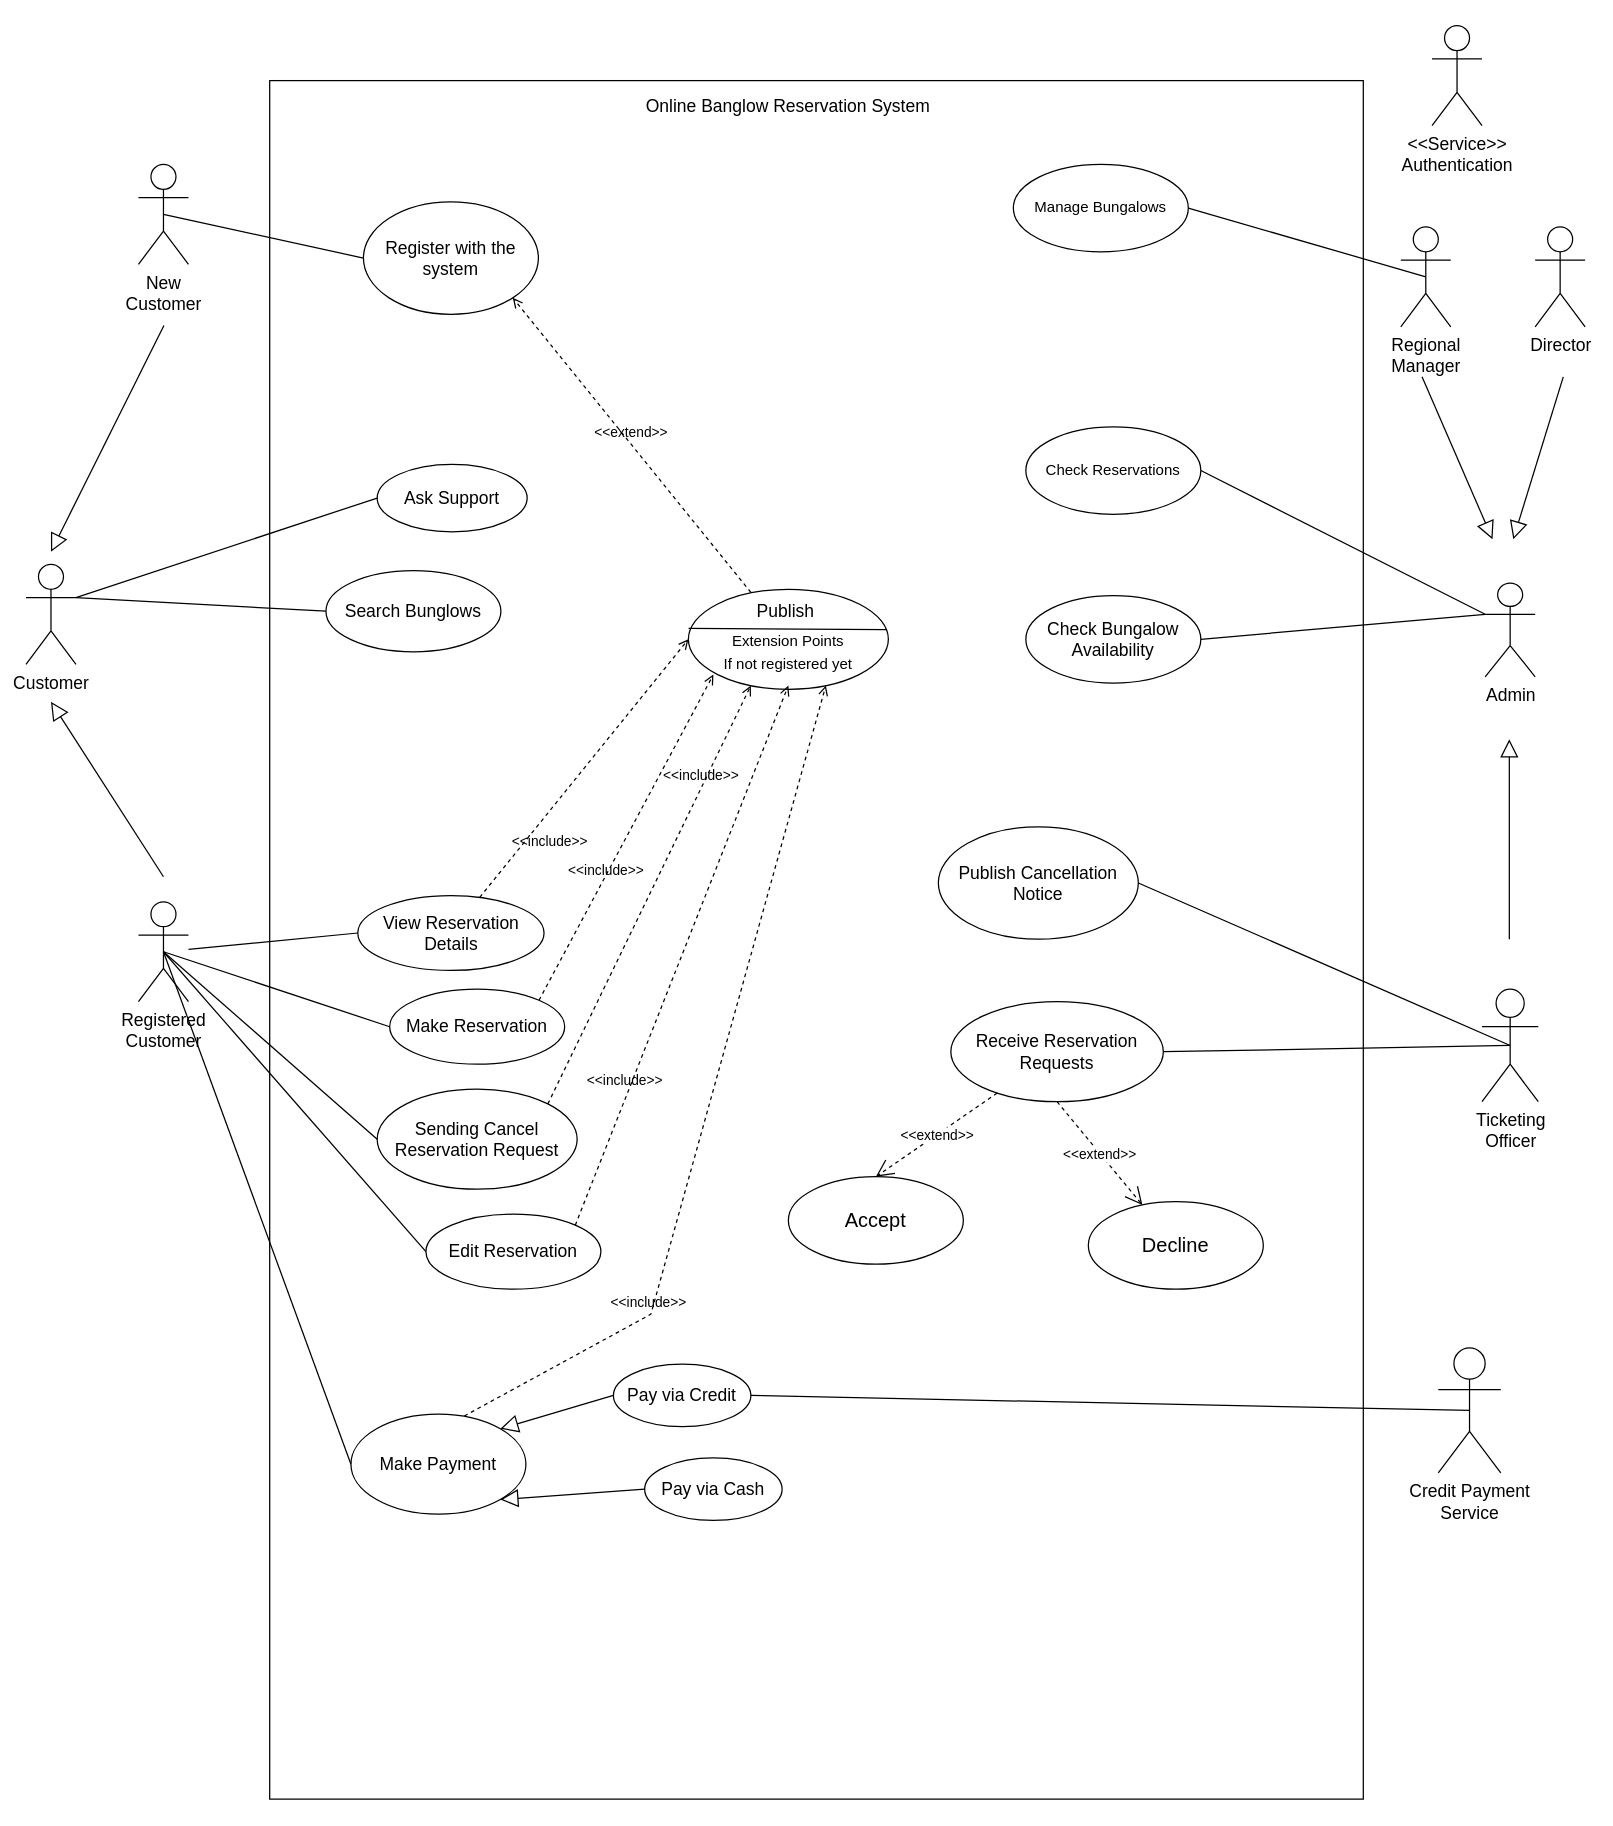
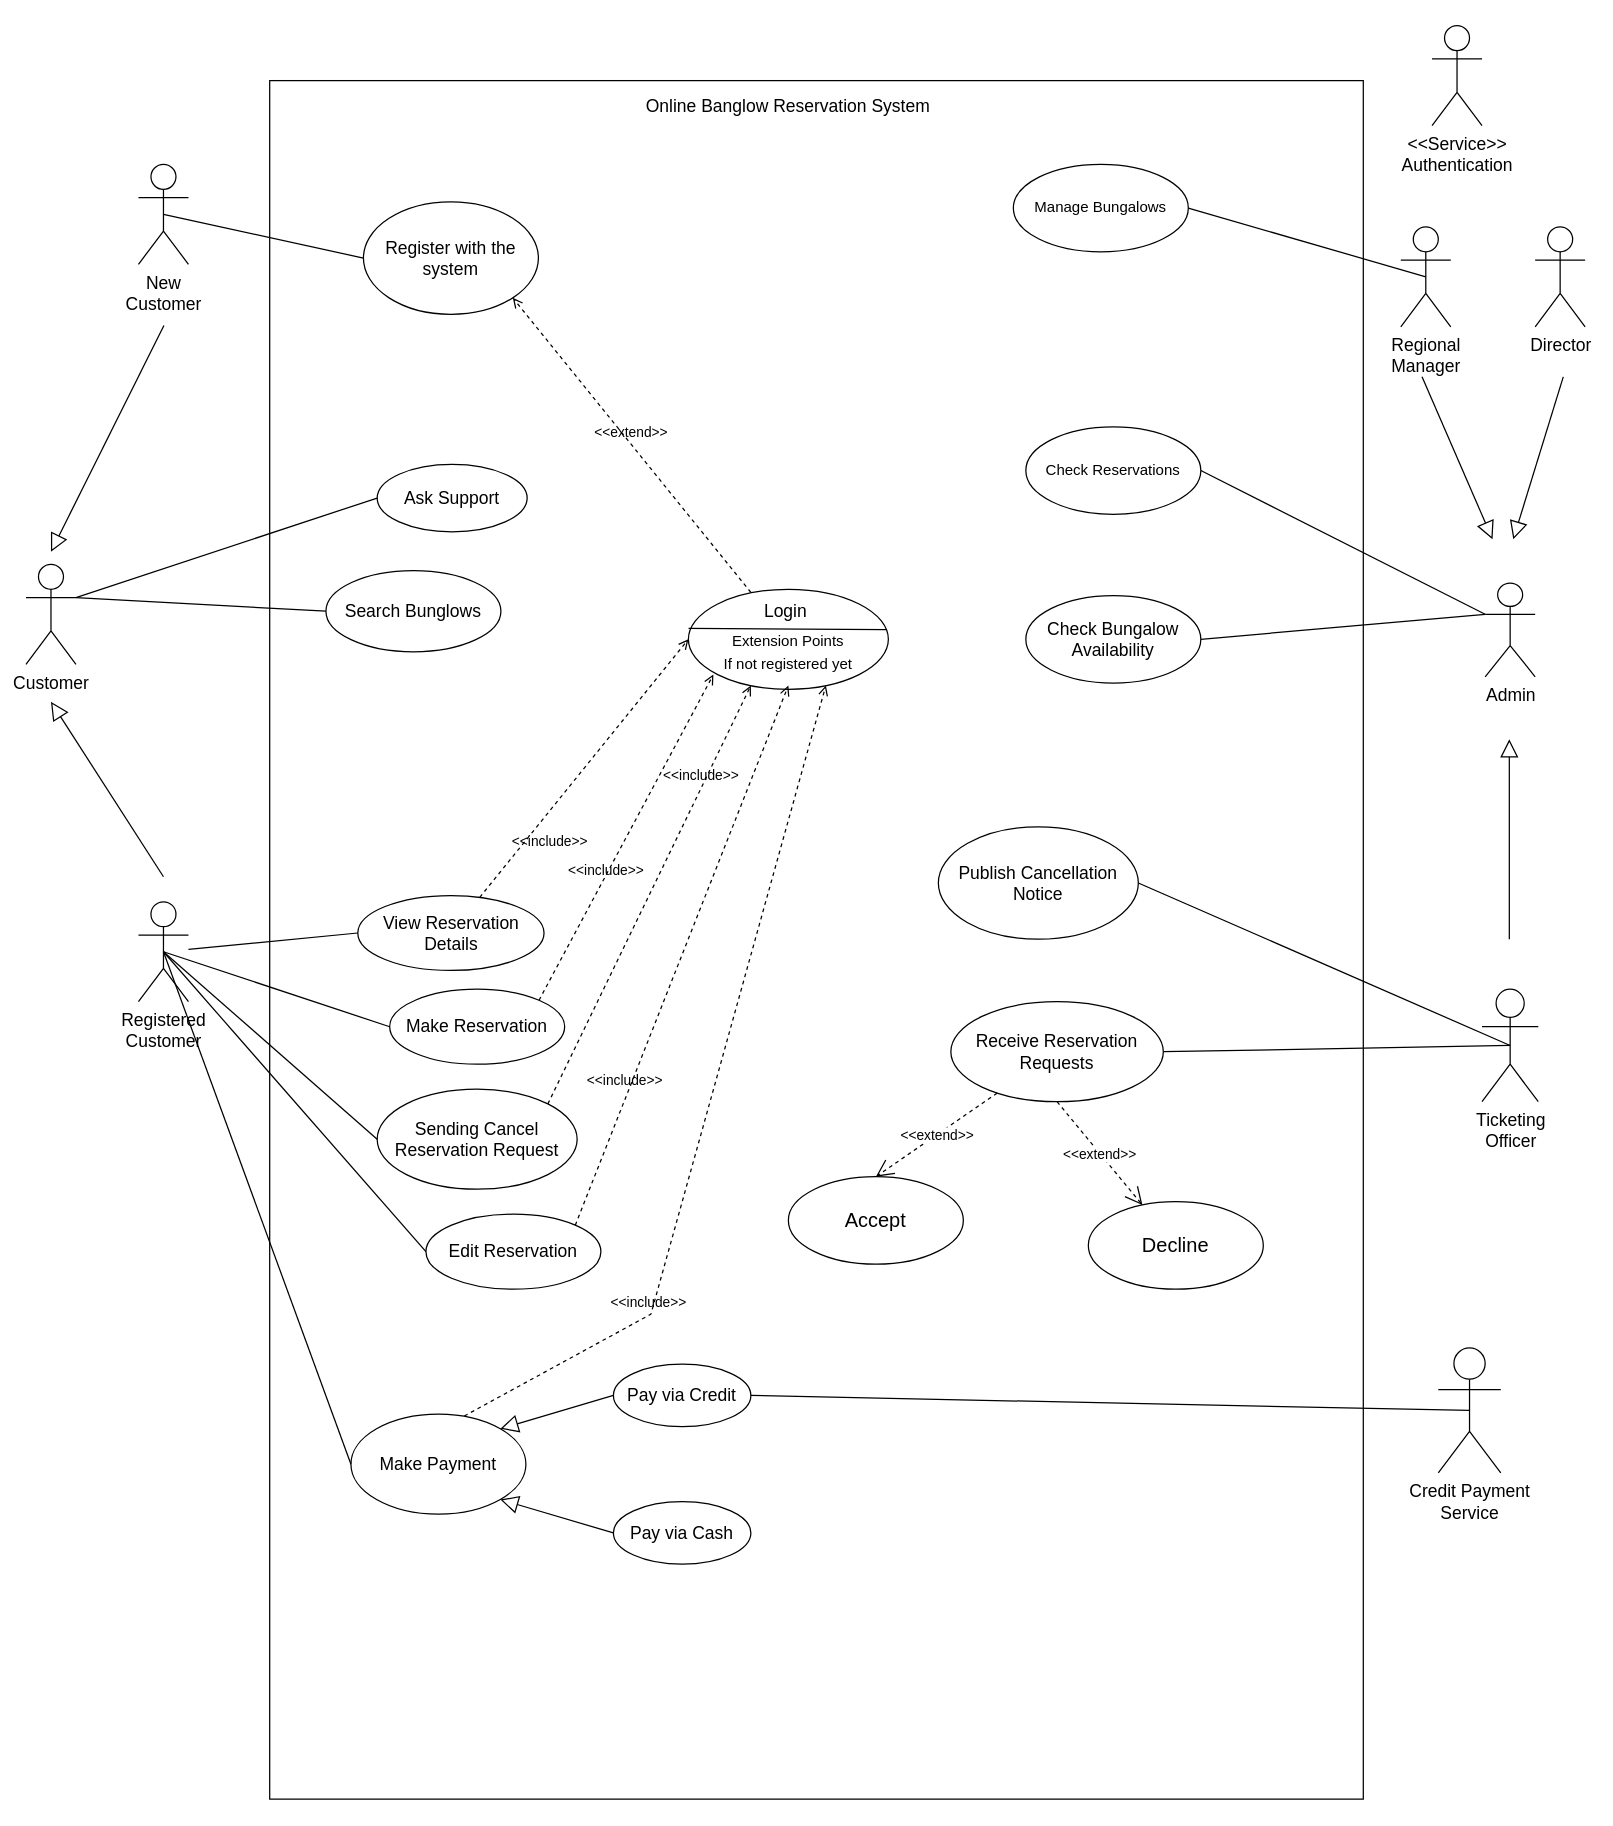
node "Publish": label "Publish" -> "Login"
node "Pay via Cash": moved (713, 1489) -> (682, 1533)
